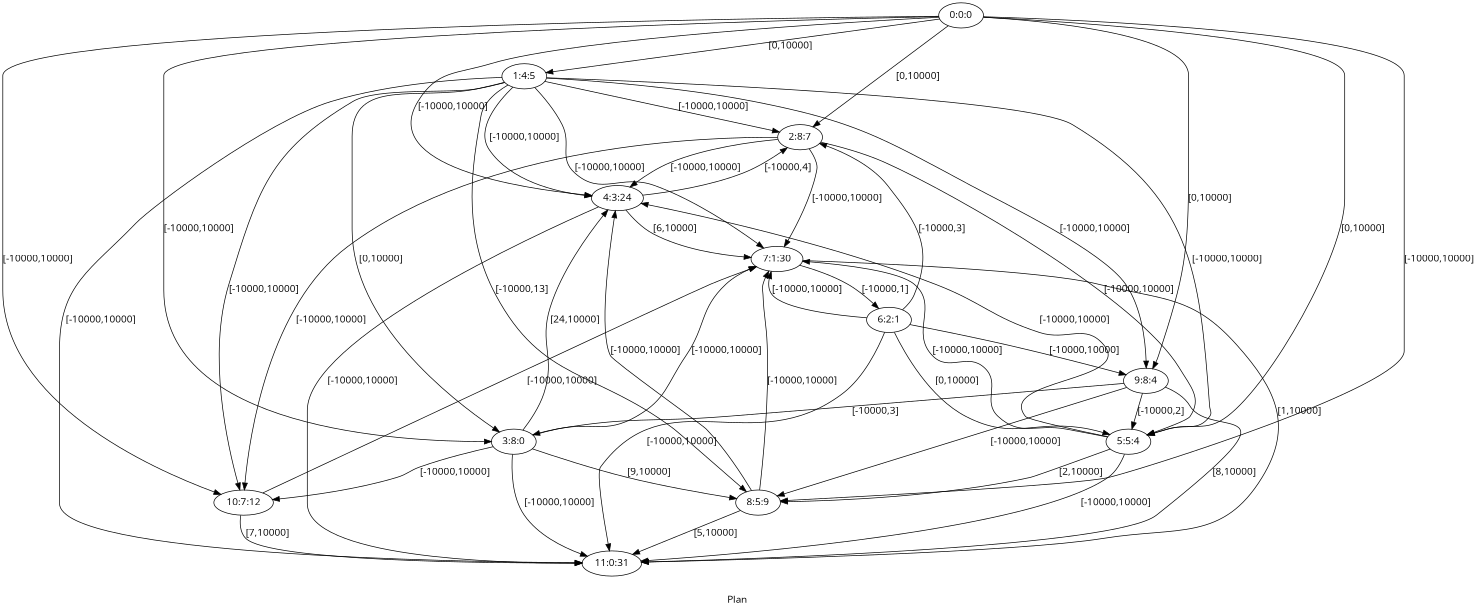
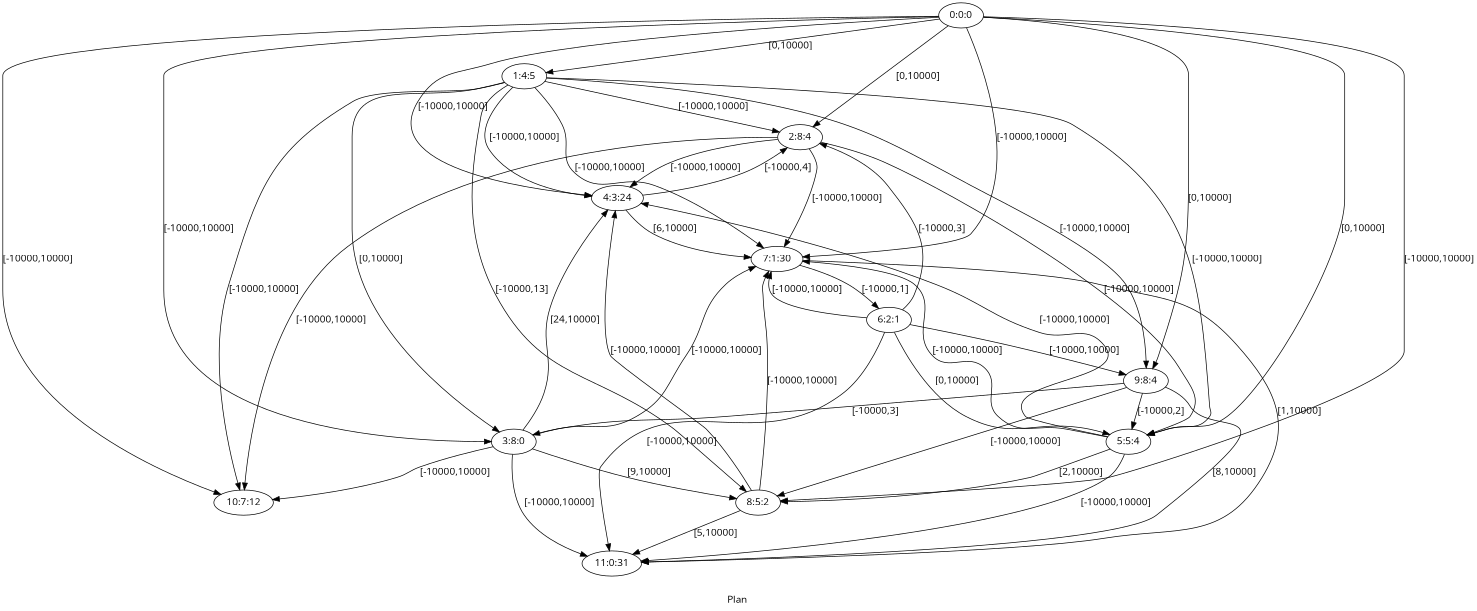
node "2:8:7": label "2:8:7" -> "2:8:4"
edge "10:7:12" -> "7:1:30": now "0:0:0" -> "7:1:30"
edge "4:3:24" -> "11:0:31": removed, label "[-10000,10000]"
edge "1:4:5" -> "11:0:31": removed, label "[-10000,10000]"
node "8:5:9": label "8:5:9" -> "8:5:2"
edge "10:7:12" -> "11:0:31": removed, label "[7,10000]"
